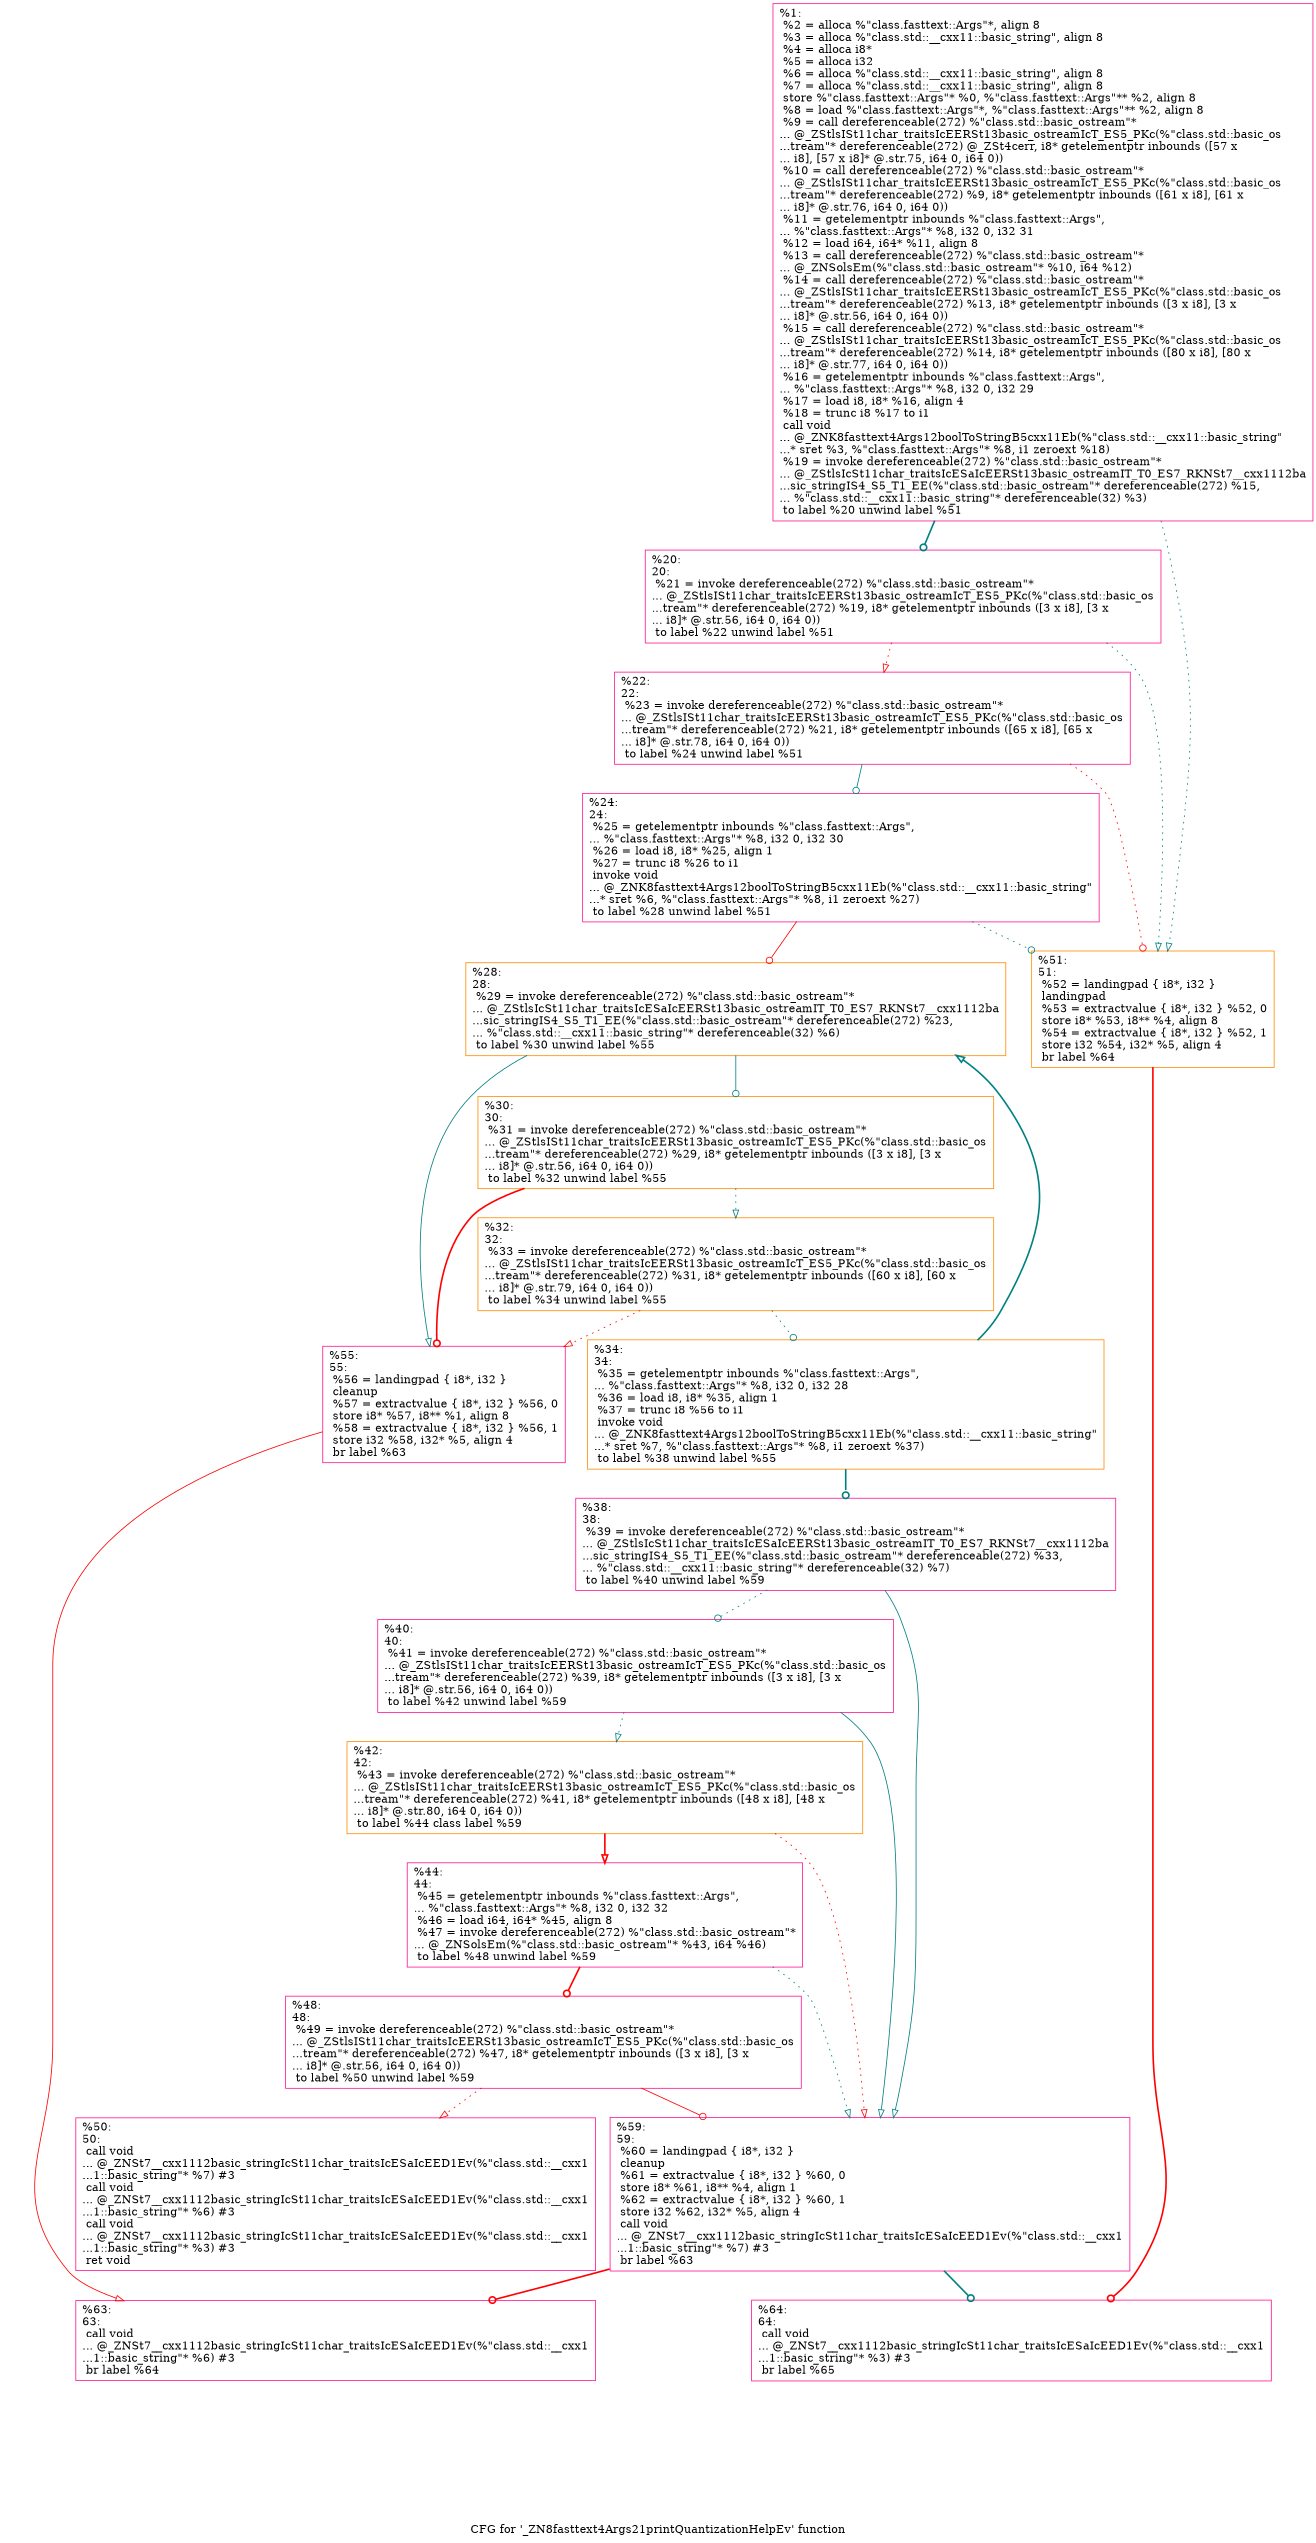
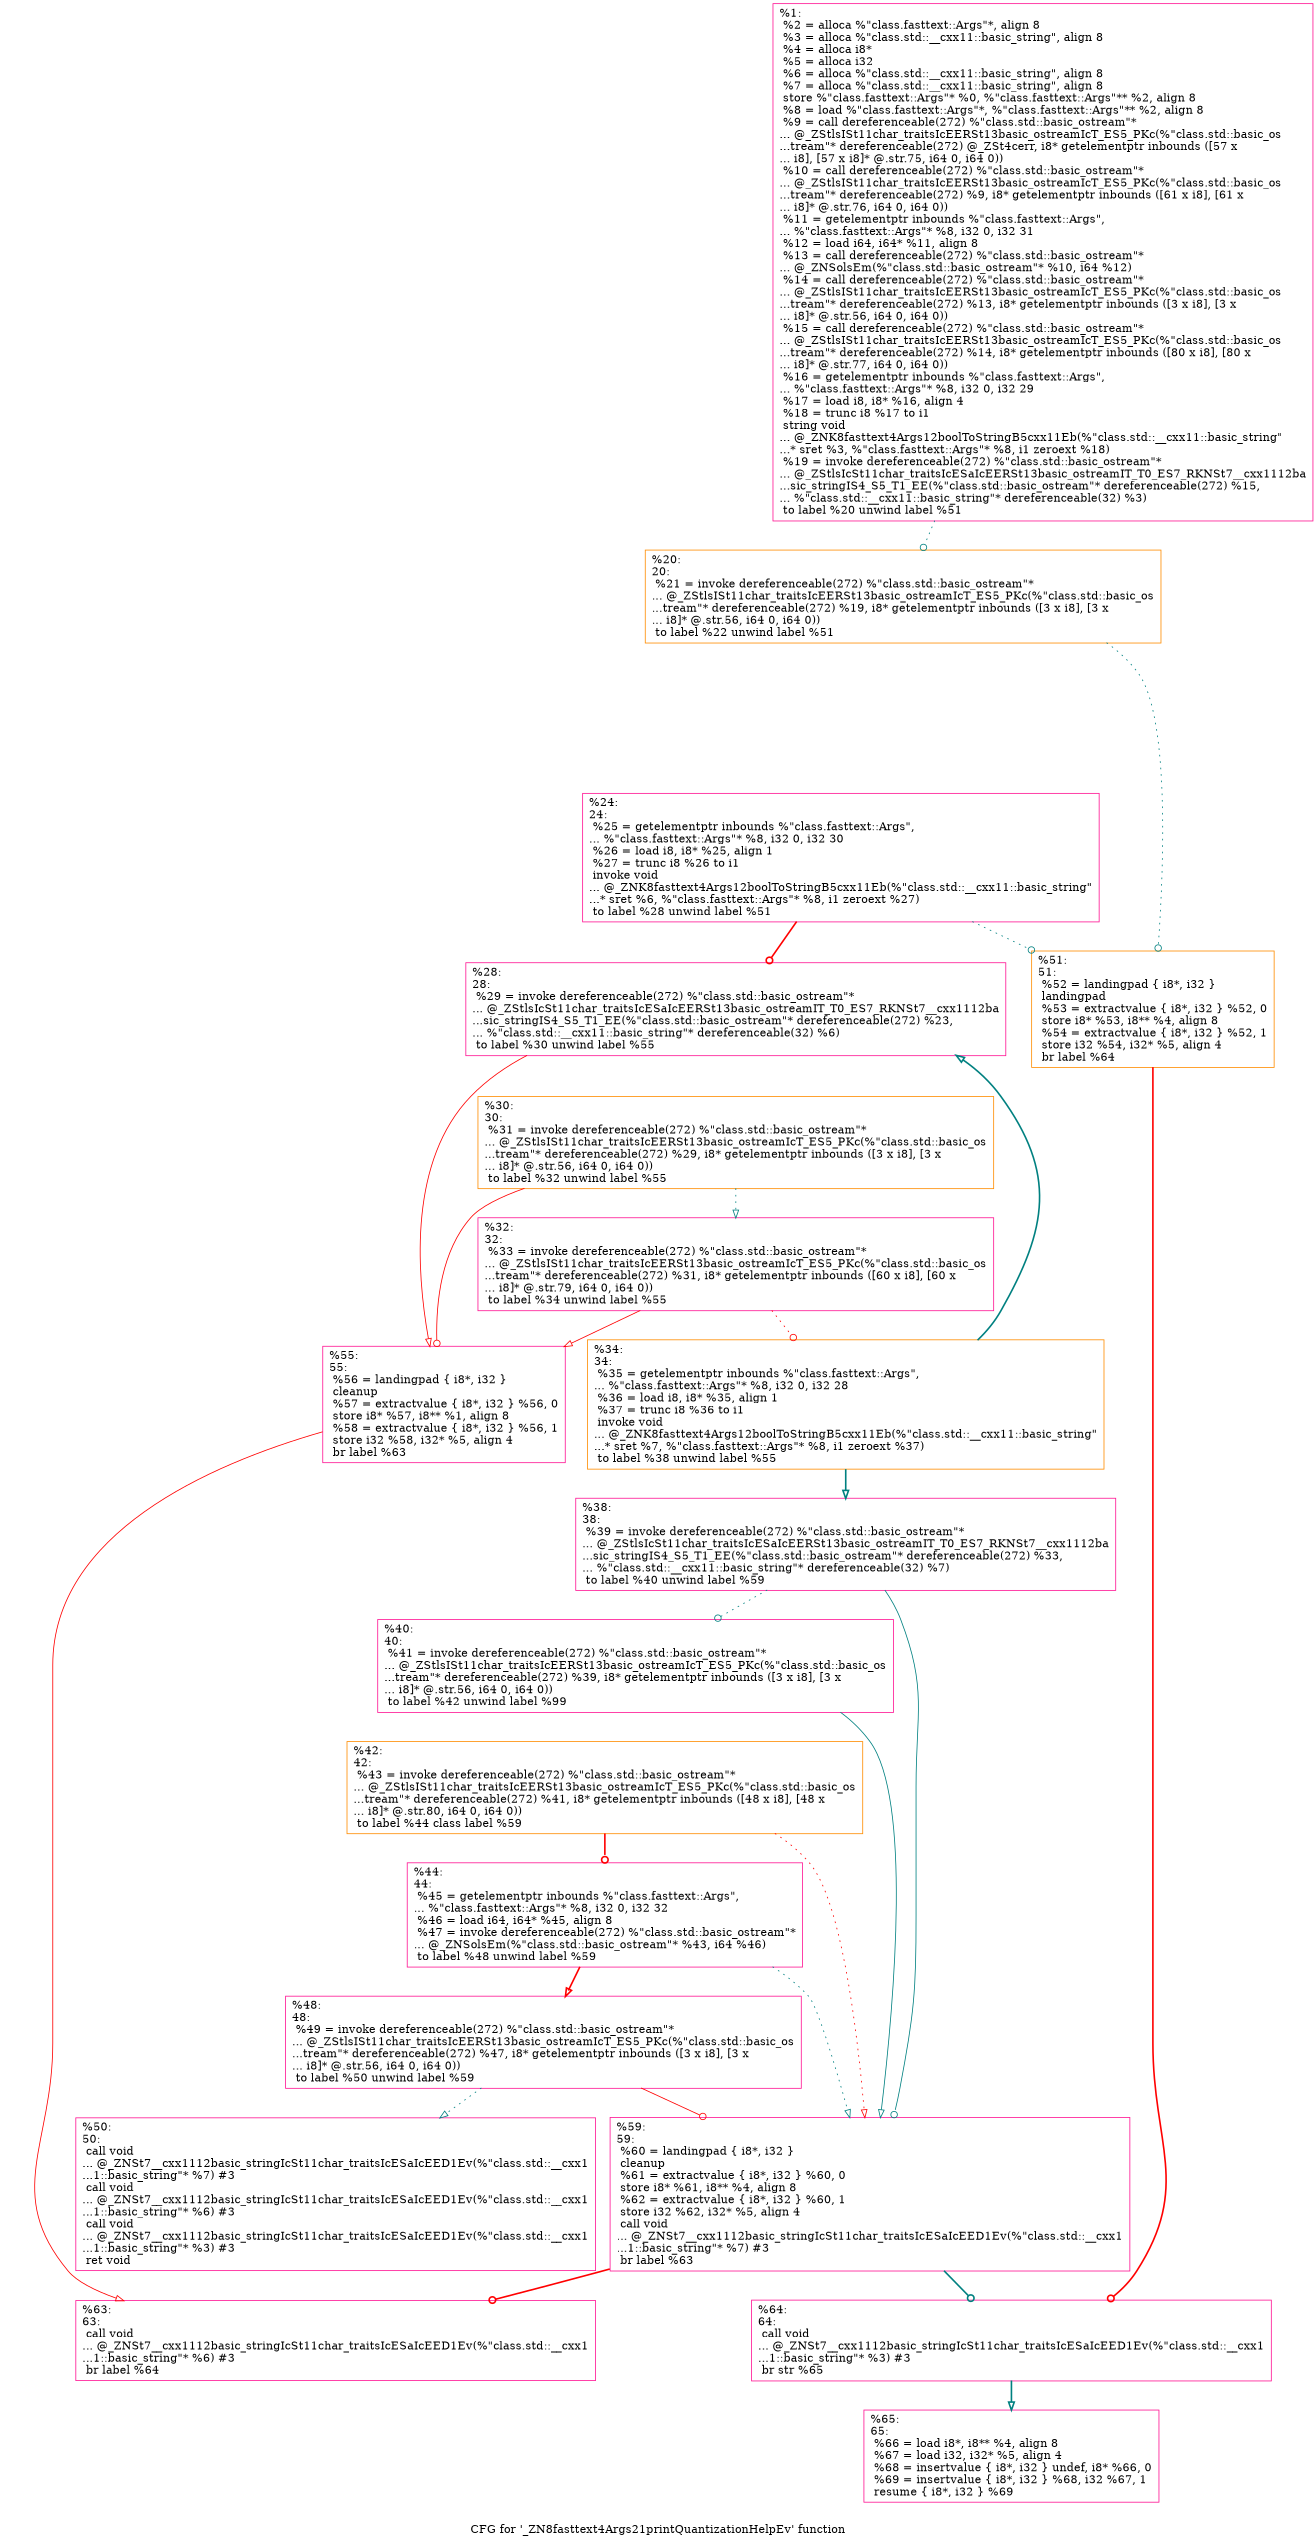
node "%1:": text "call void" -> "string void"
edge "%1:" -> "%20:": style bold -> dotted
node "%20:": color deeppink -> darkorange
node "%22:": removed
edge "%1:" -> "%51:": removed
edge "%20:" -> "%51:": arrowhead onormal -> odot
edge "%24:" -> "%28:": style solid -> bold
node "%28:": color darkorange -> deeppink
edge "%28:" -> "%30:": removed
edge "%28:" -> "%55:": color teal -> red
edge "%30:" -> "%55:": style bold -> solid
node "%32:": color darkorange -> deeppink
edge "%32:" -> "%34:": color teal -> red
edge "%32:" -> "%55:": style dotted -> solid
node "%34:": text "%37 = trunc i8 %56 to i1" -> "%37 = trunc i8 %36 to i1"
edge "%34:" -> "%38:": arrowhead odot -> onormal
node "%40:": text "to label %42 unwind label %59" -> "to label %42 unwind label %99"
edge "%40:" -> "%42:": removed
edge "%42:" -> "%44:": arrowhead onormal -> odot
edge "%38:" -> "%59:": arrowhead onormal -> odot
edge "%44:" -> "%48:": arrowhead odot -> onormal
edge "%48:" -> "%50:": color red -> teal
node "%59:": text "store i8* %61, i8** %4, align 1" -> "store i8* %61, i8** %4, align 8"
node "%64:": text "br label %65" -> "br str %65"
node "%65:": added
